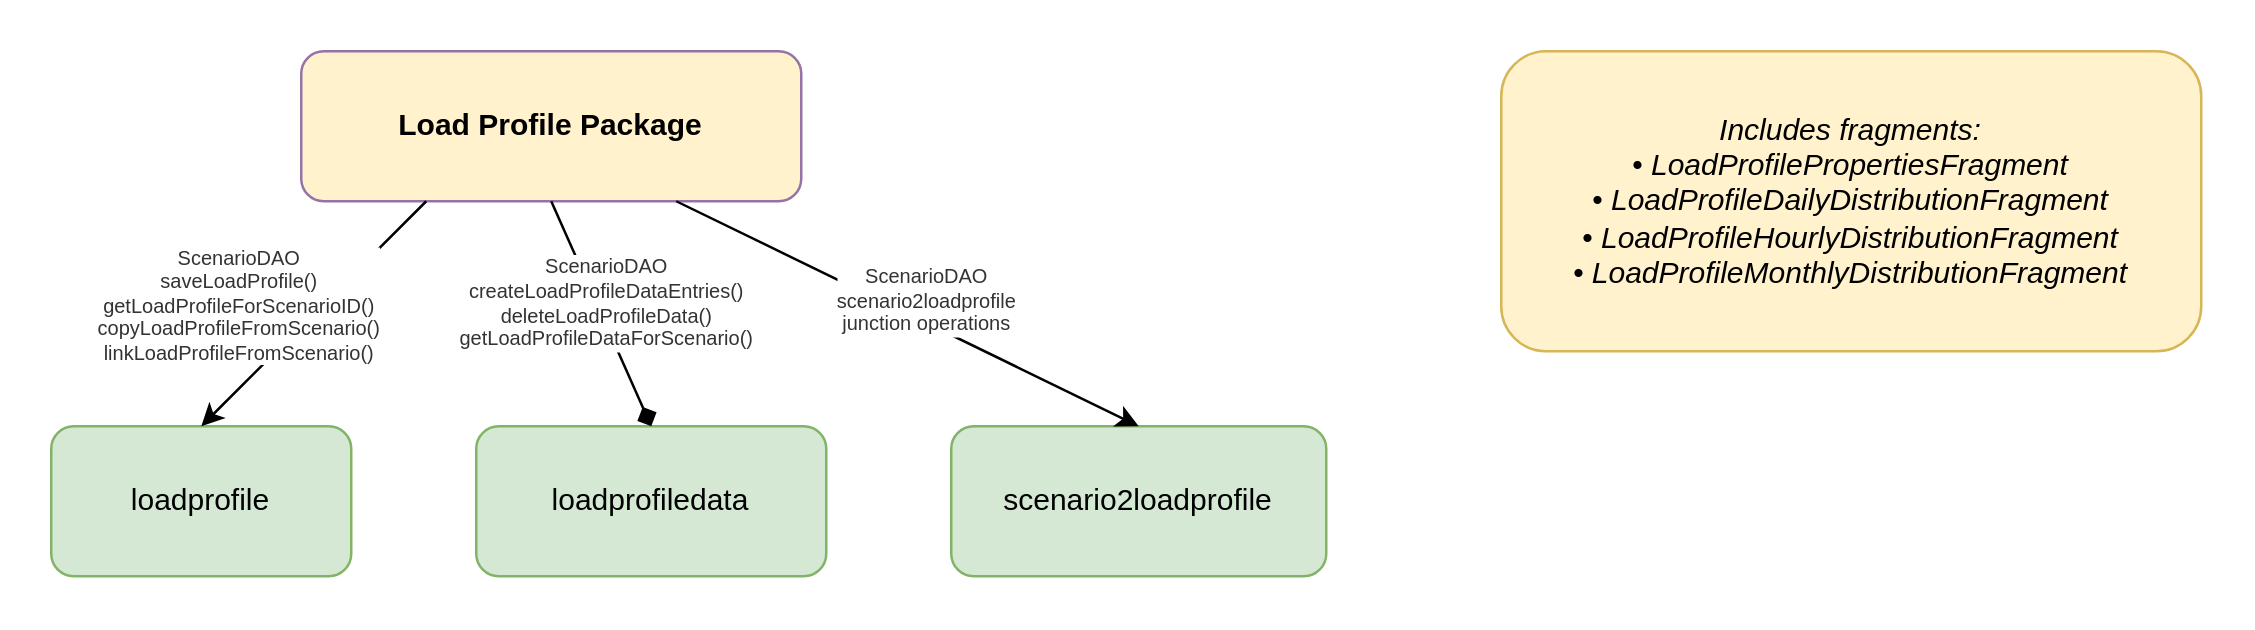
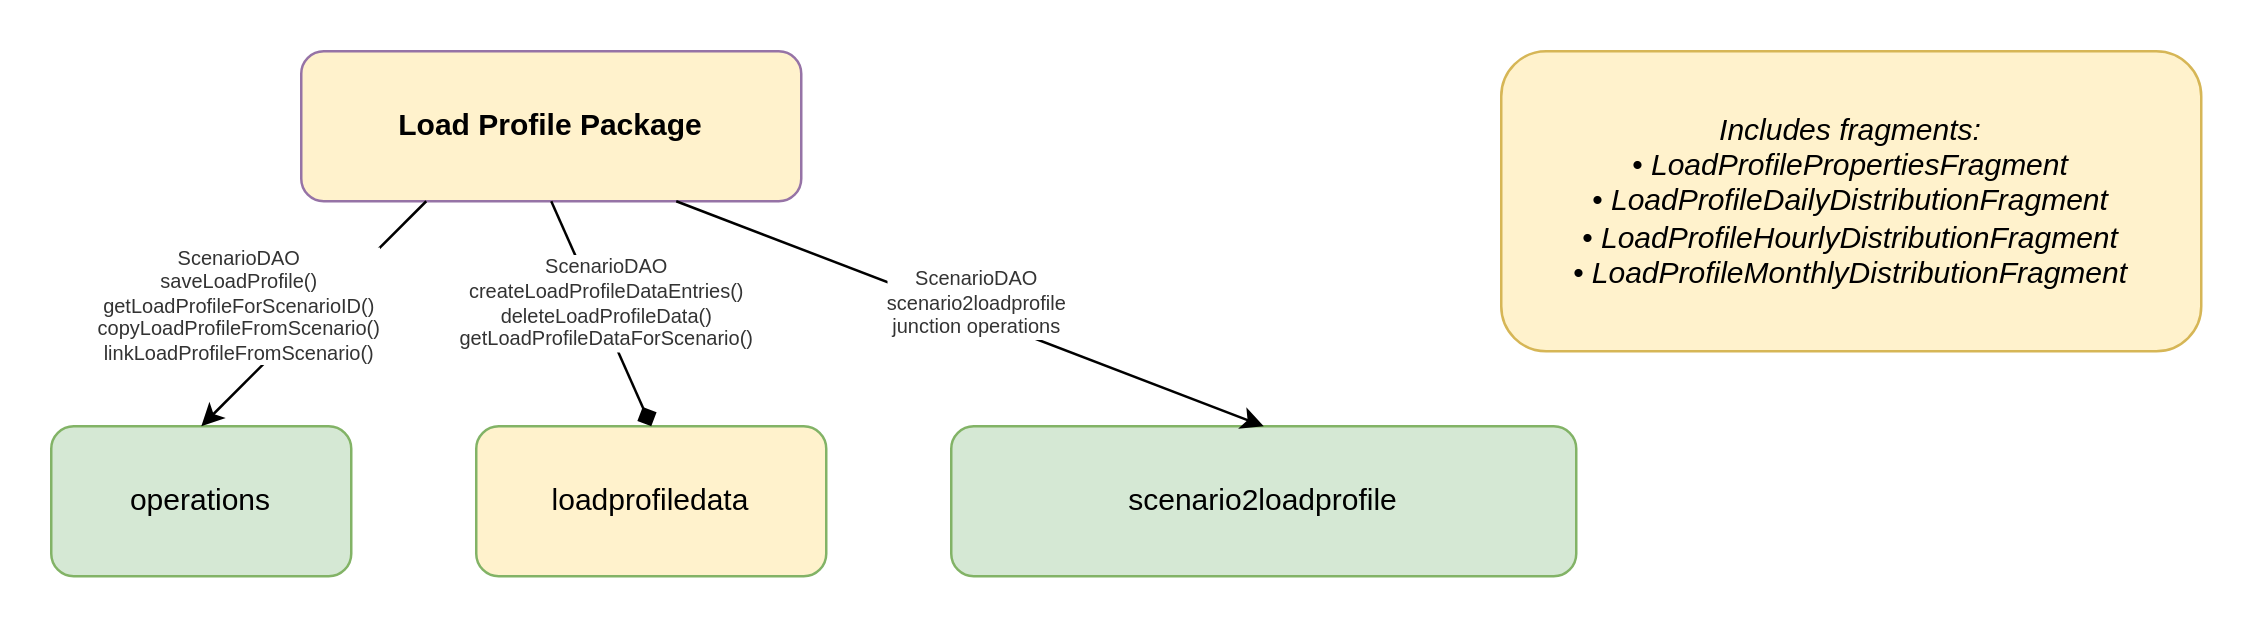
node "loadprofile": label "loadprofile" -> "operations"
node "loadprofiledata": fillcolor #d5e8d4 -> #fff2cc
node "scenario2loadprofile": size 375x150 -> 625x150
